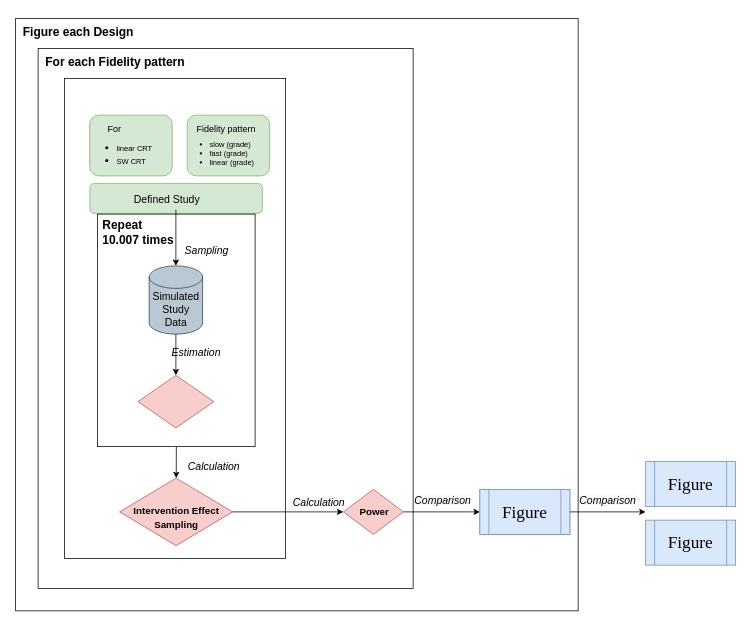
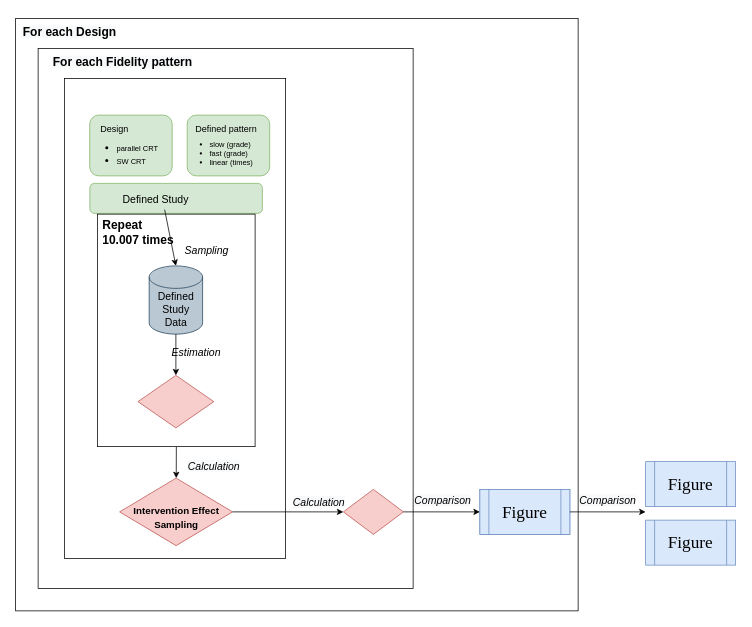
node "Figure each Design": label "Figure each Design" -> "For each Design"
node "For each Fidelity pattern": moved (117, 61) -> (124, 61)
node "For": label "For" -> "Design"
node "Fidelity pattern": label "Fidelity pattern" -> "Defined pattern"
node "linear CRT SW CRT": label "linear CRT SW CRT" -> "parallel CRT SW CRT"
node "slow (grade) fast (grade) linear (grade)": label "slow (grade) fast (grade) linear (grade)" -> "slow (grade) fast (grade) linear (times)"
node "Defined Study": moved (176, 198) -> (164, 198)
node "Simulated Study Data": label "Simulated Study Data" -> "Defined Study Data"
node "Power": removed
